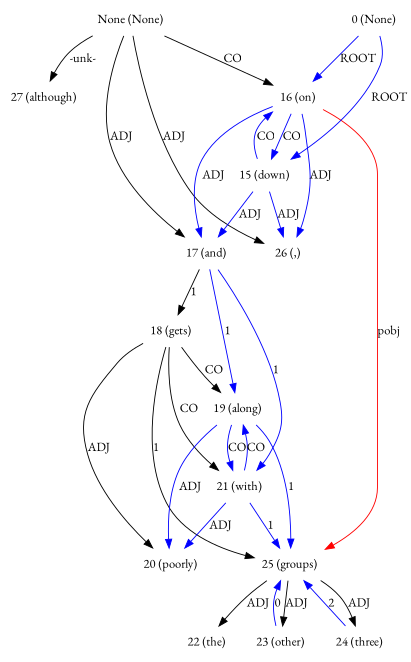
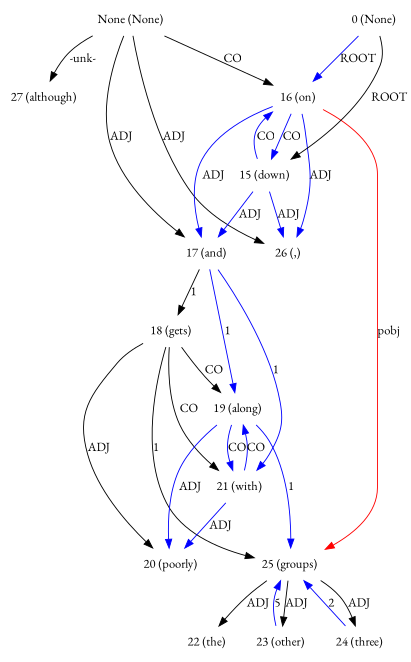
edge "0 (None)" -> "15 (down)": color blue -> black
edge "21 (with)" -> "25 (groups)": removed, label "1"
edge "23 (other)" -> "25 (groups)": label "0" -> "5"
